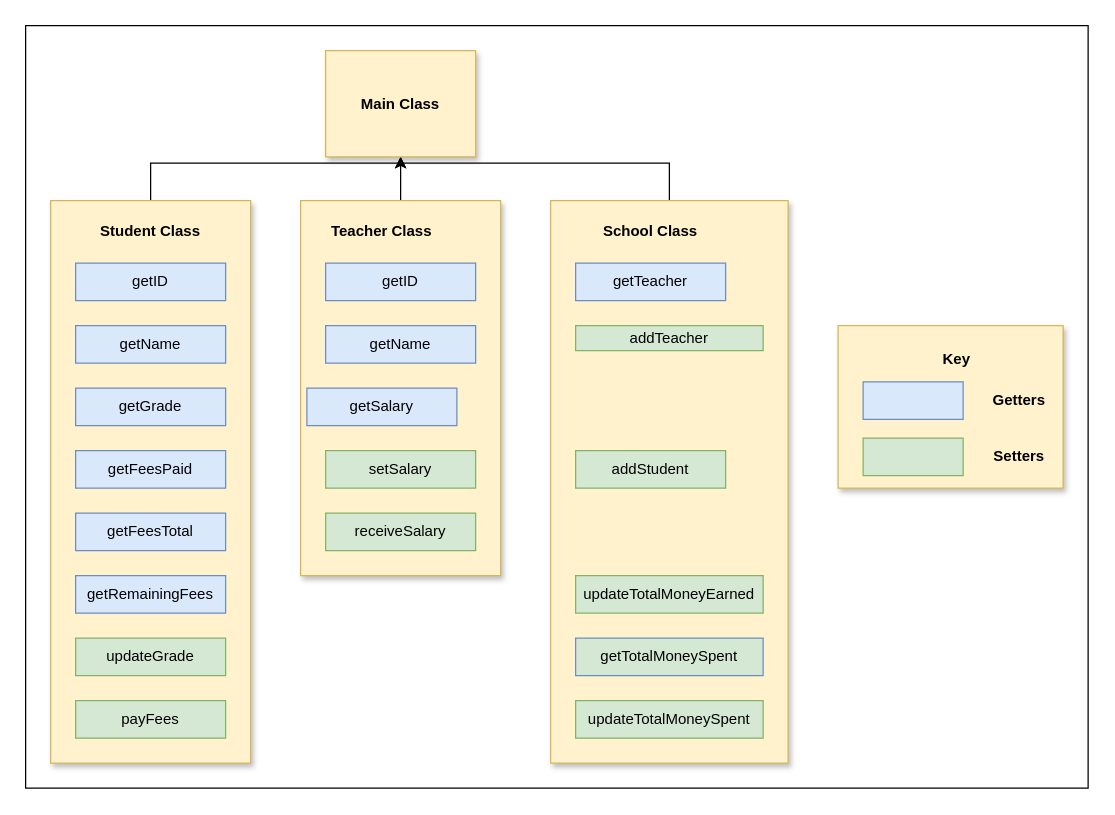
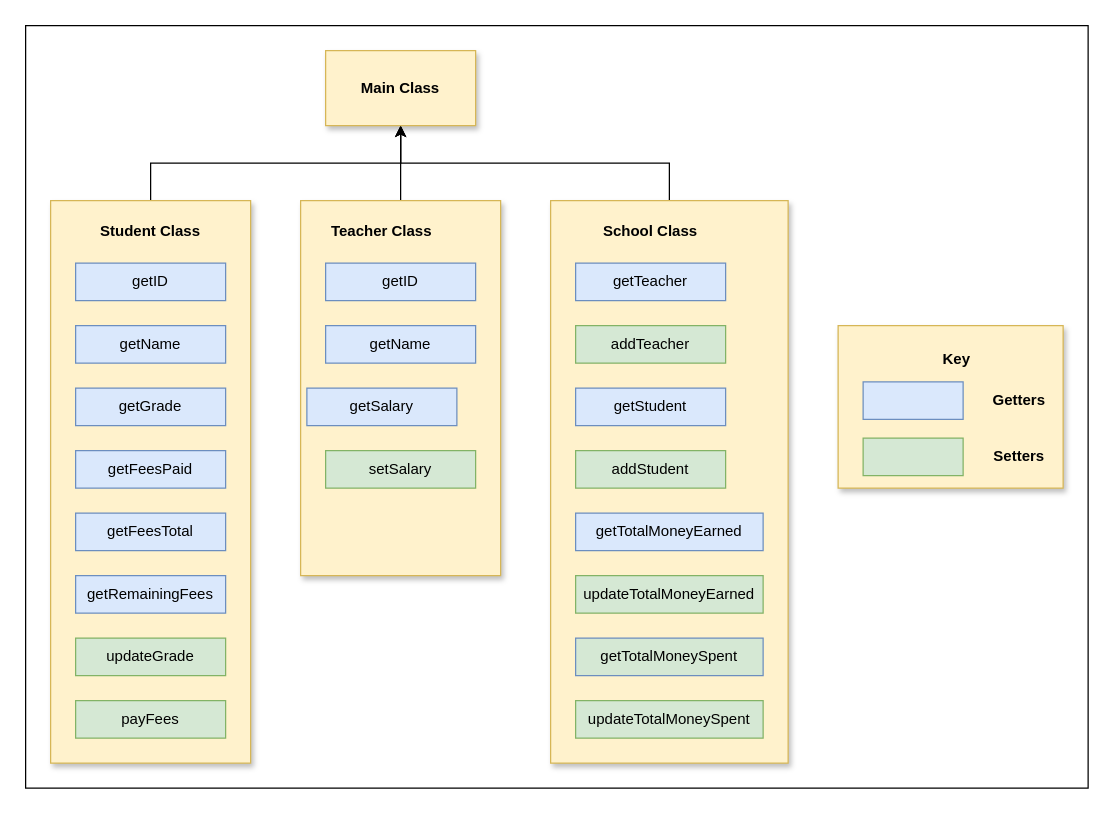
node "Main Class": size 150x106 -> 150x75
node "addTeacher": size 188x25 -> 150x38
node "getStudent": added
node "receiveSalary": removed
node "getTotalMoneyEarned": added
